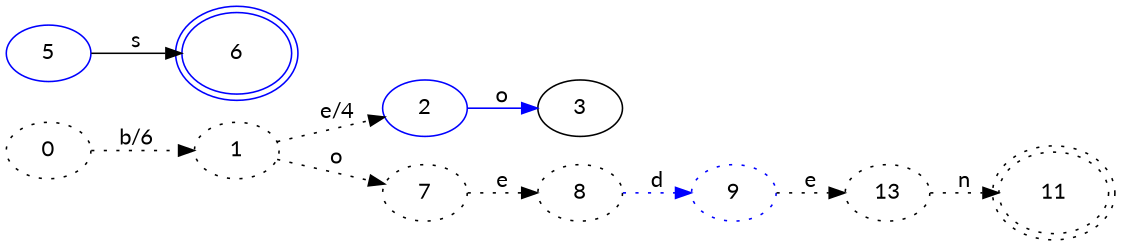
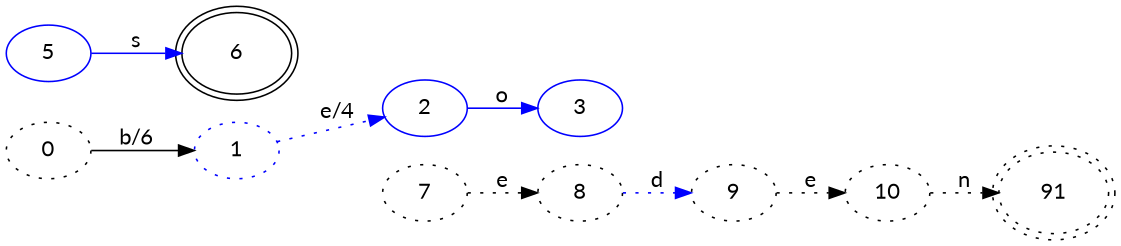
edge "5" -> "6": color black -> blue
node "6": color blue -> black
node "3": color black -> blue
edge "1" -> "2": color black -> blue
edge "0" -> "1": style dotted -> solid
node "1": color black -> blue
edge "1" -> "7": removed, label "o"
node "9": color blue -> black
node "13": label "13" -> "10"
node "11": label "11" -> "91"
